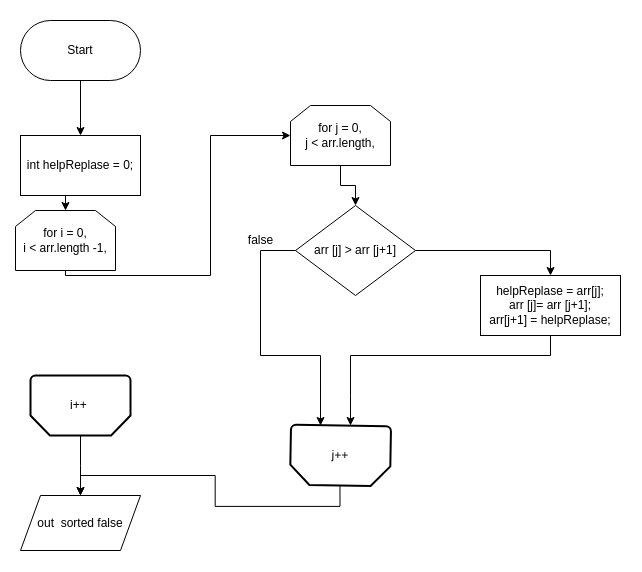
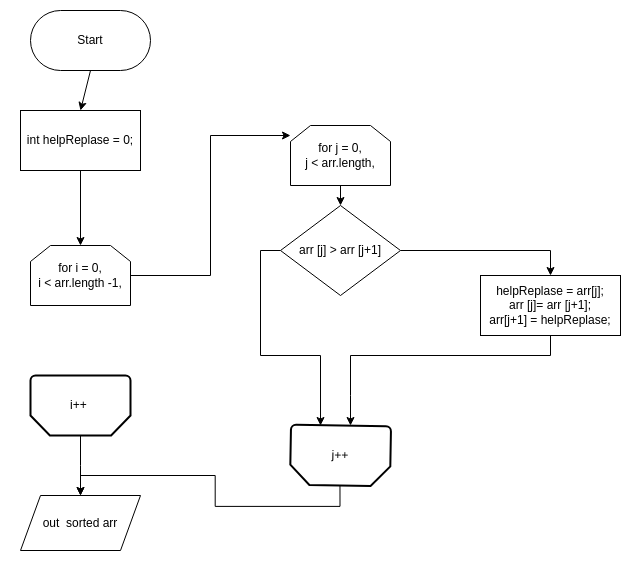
node "Start": moved (81, 51) -> (91, 41)
node "for j = 0, j < arr.length,": moved (341, 136) -> (341, 156)
node "int helpReplase = 0;": moved (81, 166) -> (81, 141)
node "for i = 0, i < arr.length -1,": moved (66, 241) -> (81, 276)
node "false": removed
node "arr [j] > arr [j+1]": moved (356, 251) -> (341, 251)
node "out sorted false": label "out sorted false" -> "out sorted arr"
